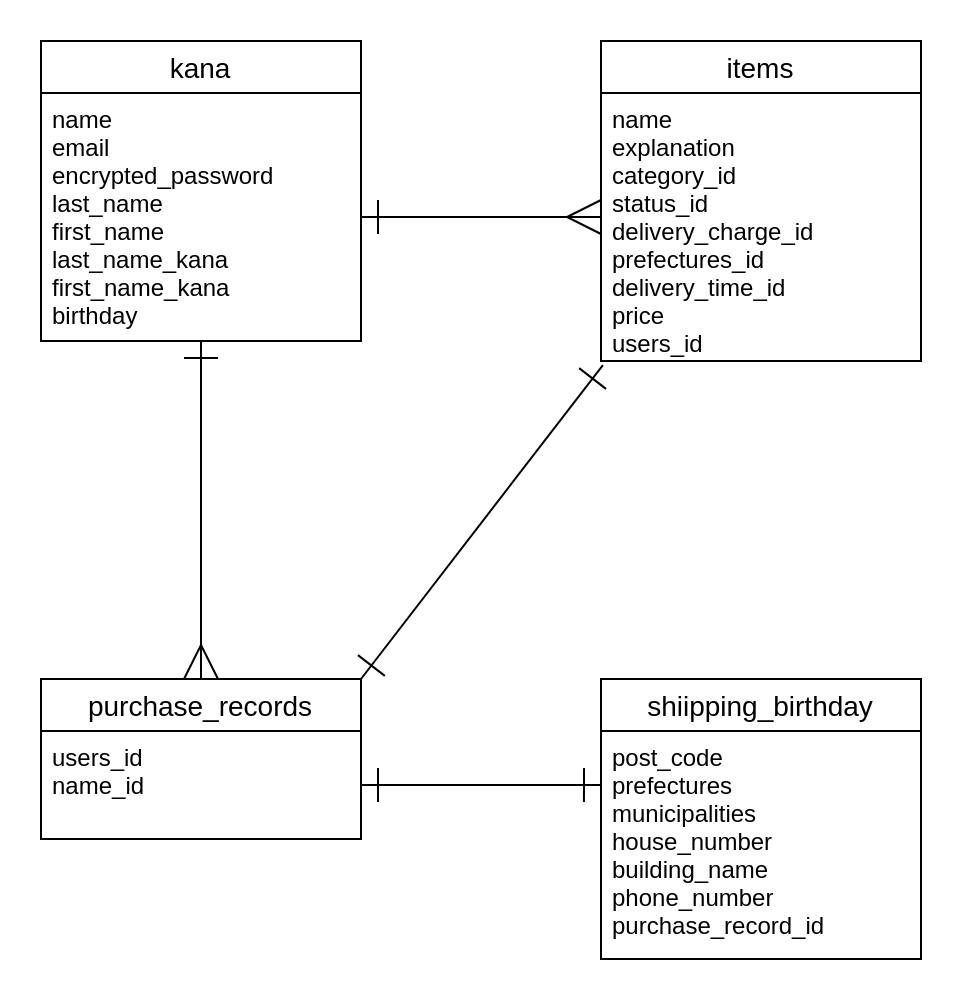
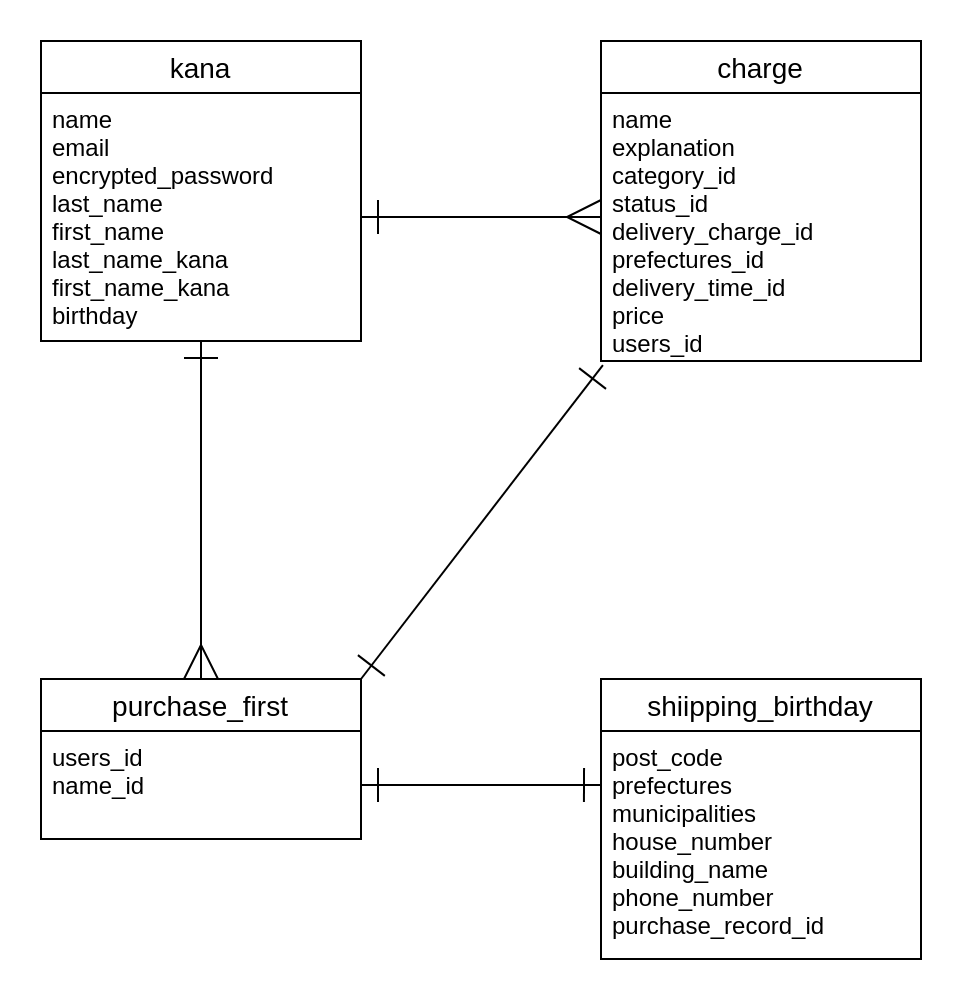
node "items": label "items" -> "charge"
node "purchase_records": label "purchase_records" -> "purchase_first"
